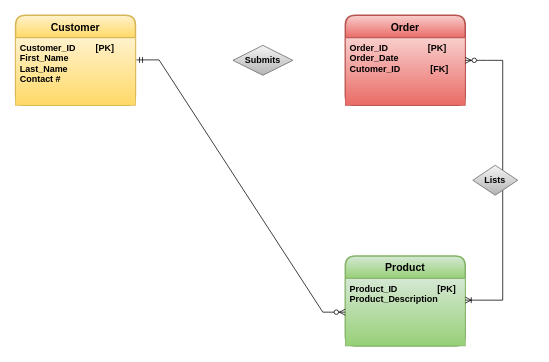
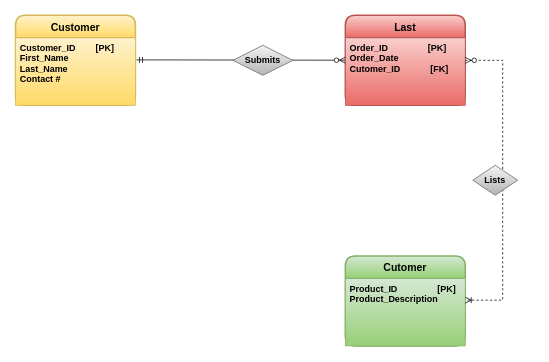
node "Order": label "Order" -> "Last"
edge "Order_ID [PK] Order_Date Cutomer_ID [FK]" -- "Product_ID [PK] Product_Description": style solid -> dashed
edge "Customer_ID [PK] First_Name Last_Name Contact #" -- "Product_ID [PK] Product_Description": now "Customer_ID [PK] First_Name Last_Name Contact #" -- "Order_ID [PK] Order_Date Cutomer_ID [FK]"
node "Product": label "Product" -> "Cutomer"
